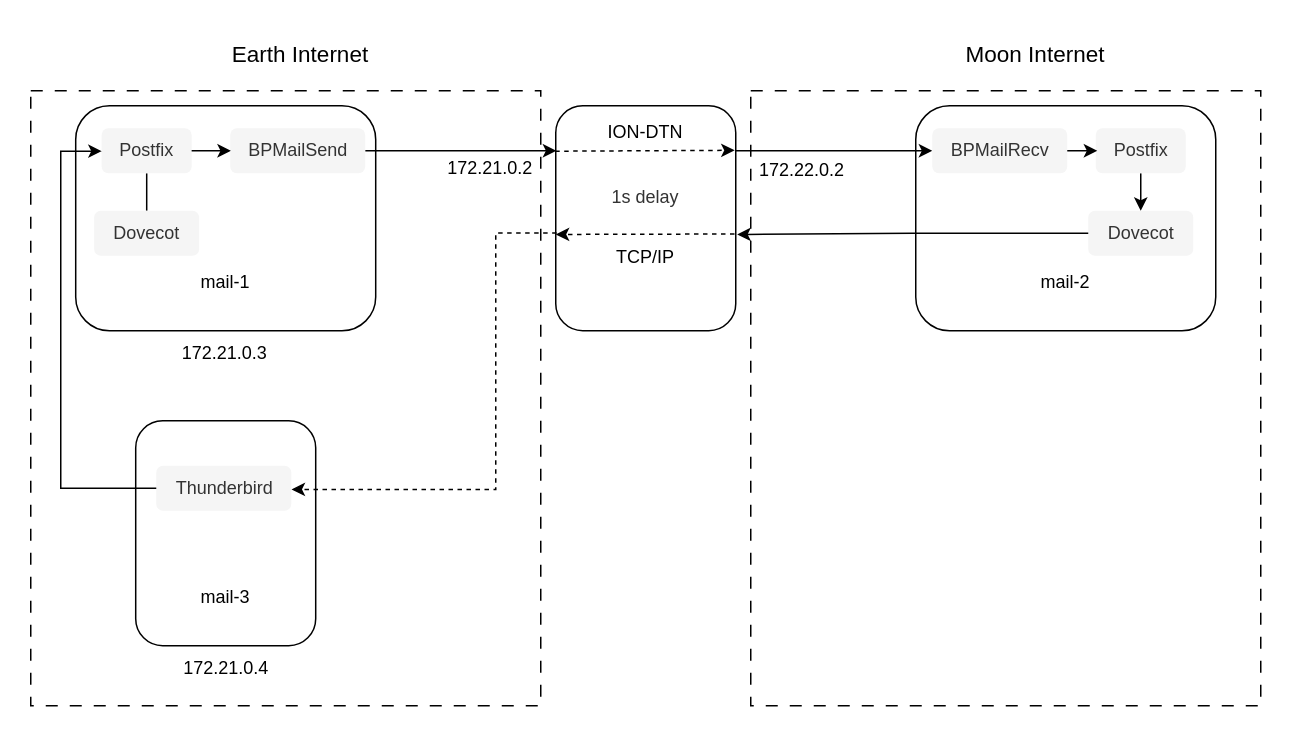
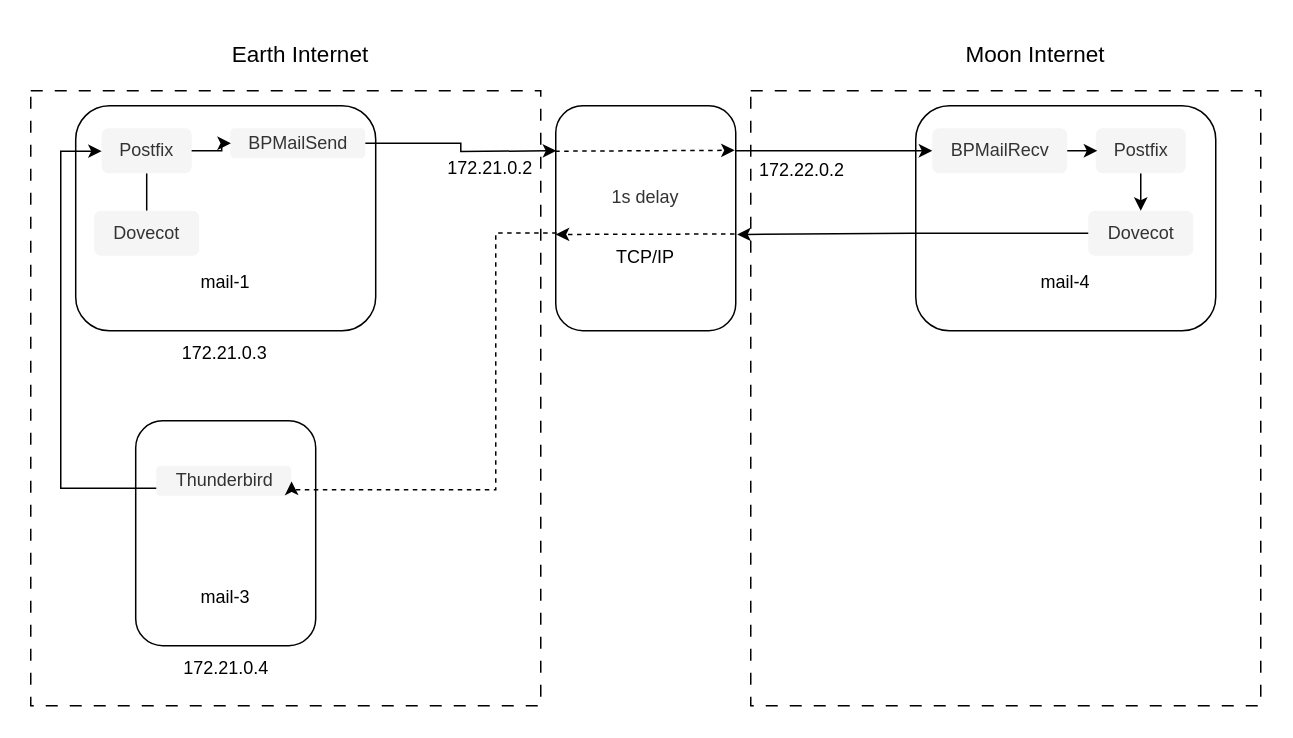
node "ION-DTN": removed
node "BPMailSend": size 135x45 -> 135x30
node "mail-2": label "mail-2" -> "mail-4"
node "Thunderbird": size 135x45 -> 135x30
